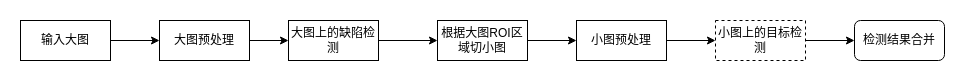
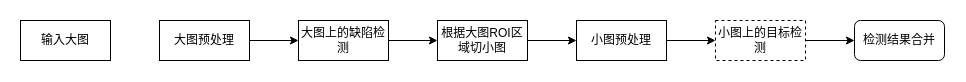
edge "输入大图" -> "大图预处理": removed
node "大图上的缺陷检测": moved (334, 41) -> (344, 41)
